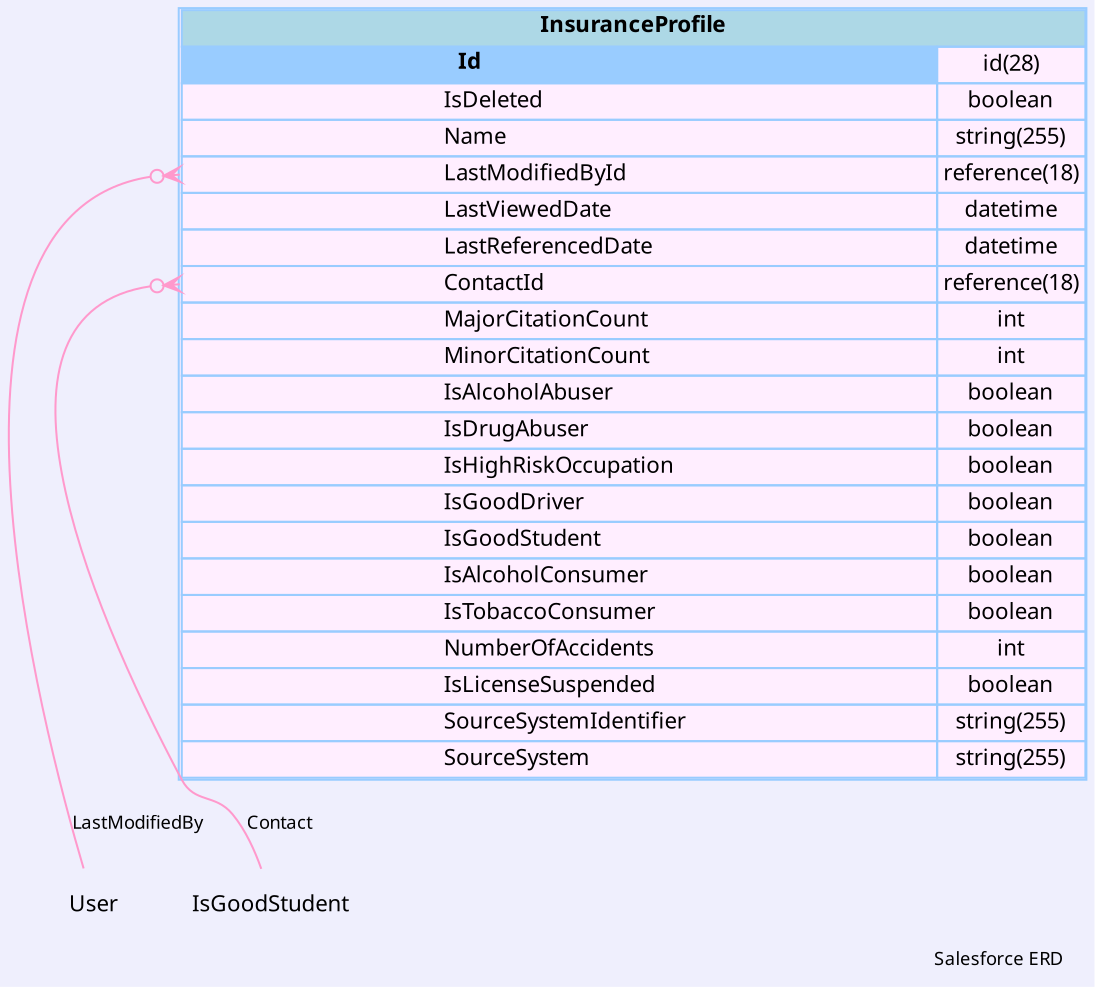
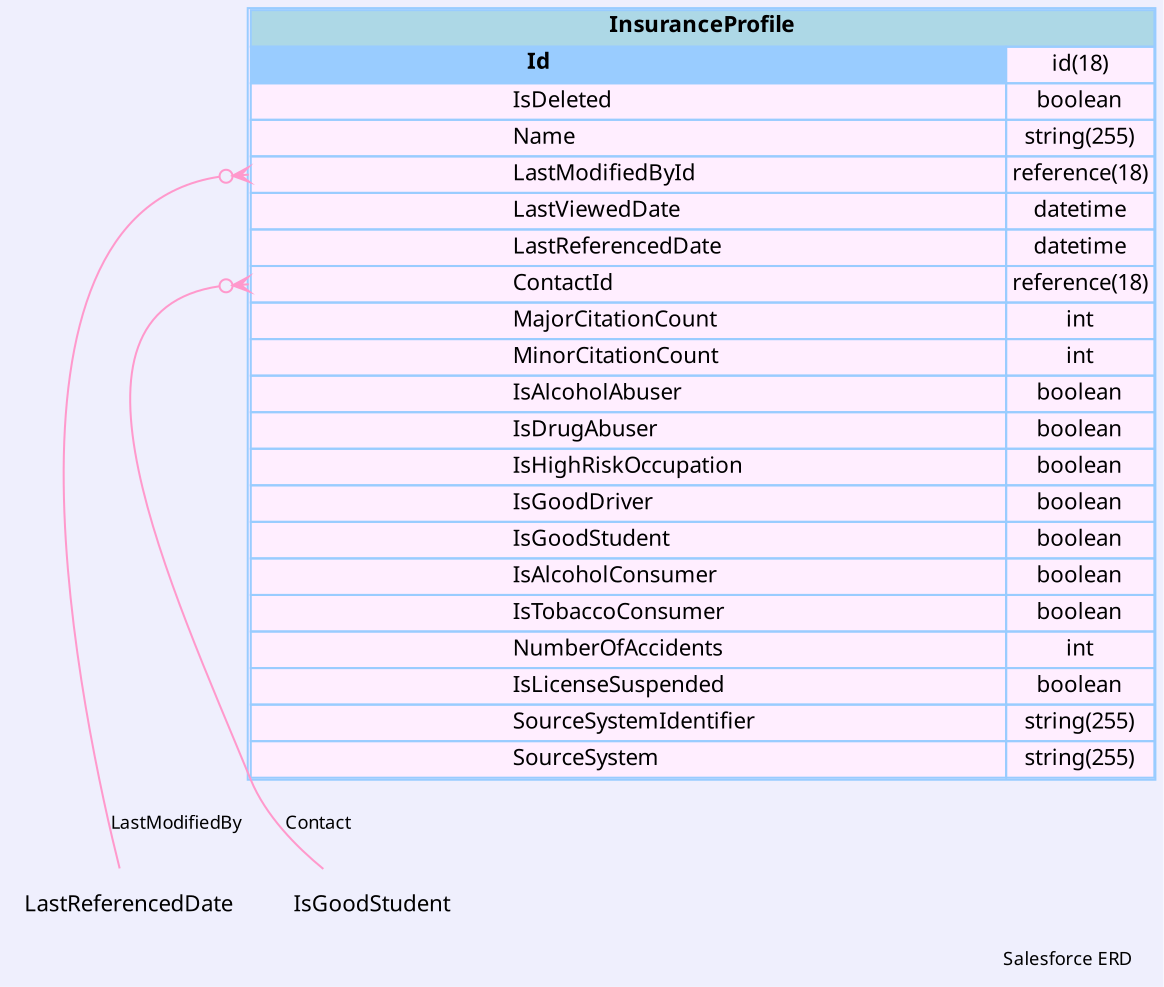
node "InsuranceProfile": text "id(28)" -> "id(18)"
node "User": label "User" -> "LastReferencedDate"
